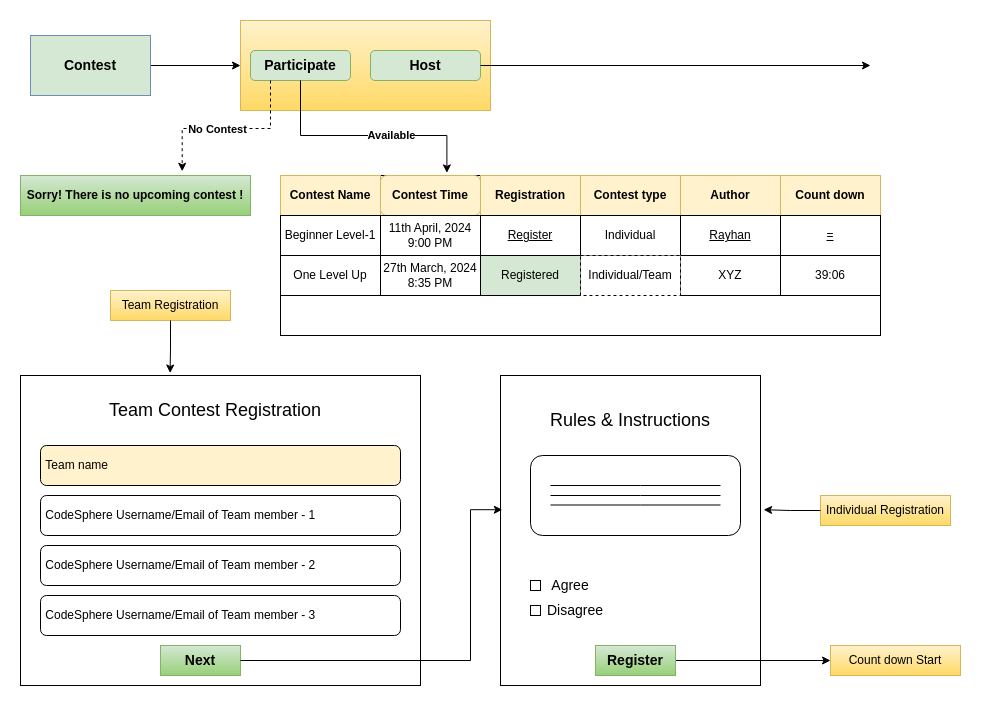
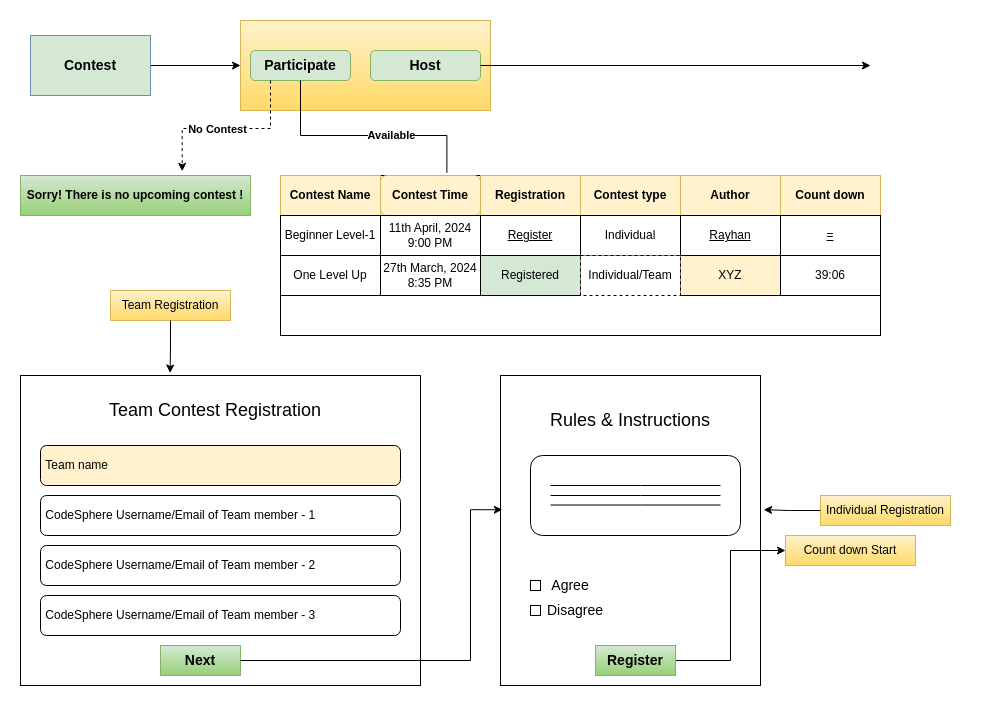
edge "Participate" -> "Contest Time": arrowhead classic -> none
node "XYZ": fillcolor #ffffff -> #fff2cc
node "Count down Start": moved (896, 661) -> (851, 551)
